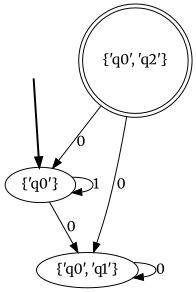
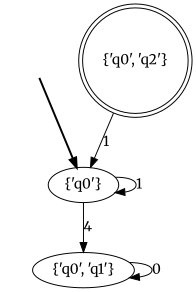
edge "{'q0', 'q2'}" -> "{'q0'}": label "0" -> "1"
edge "{'q0', 'q2'}" -> "{'q0', 'q1'}": removed, label "0"
edge "{'q0'}" -> "{'q0', 'q1'}": label "0" -> "4"
